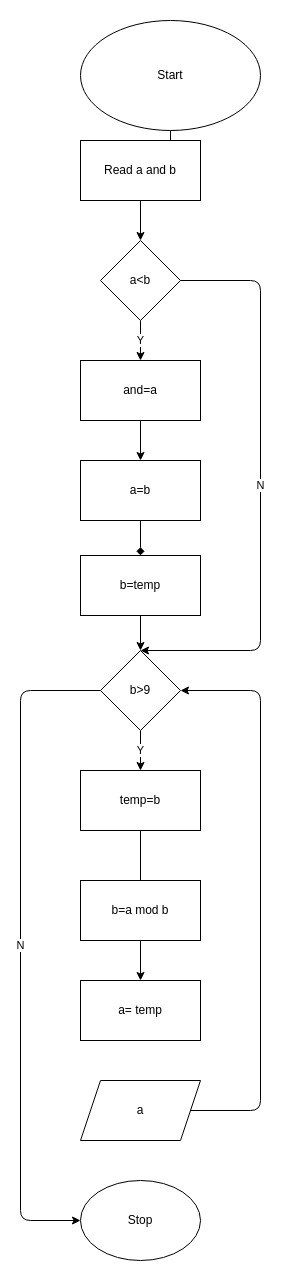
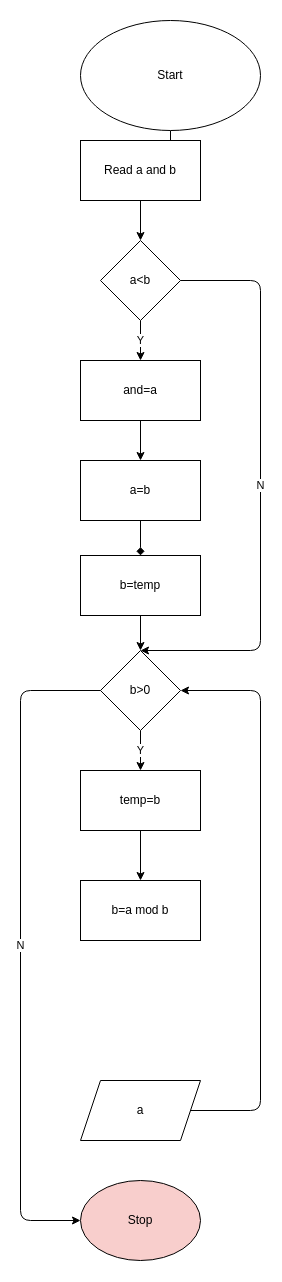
node "b>9": label "b>9" -> "b>0"
edge "temp=b" -- "b=a mod b": arrowhead none -> classic
edge "b=a mod b" -> "a= temp": removed
node "a= temp": removed
node "Stop": fillcolor #ffffff -> #f8cecc
